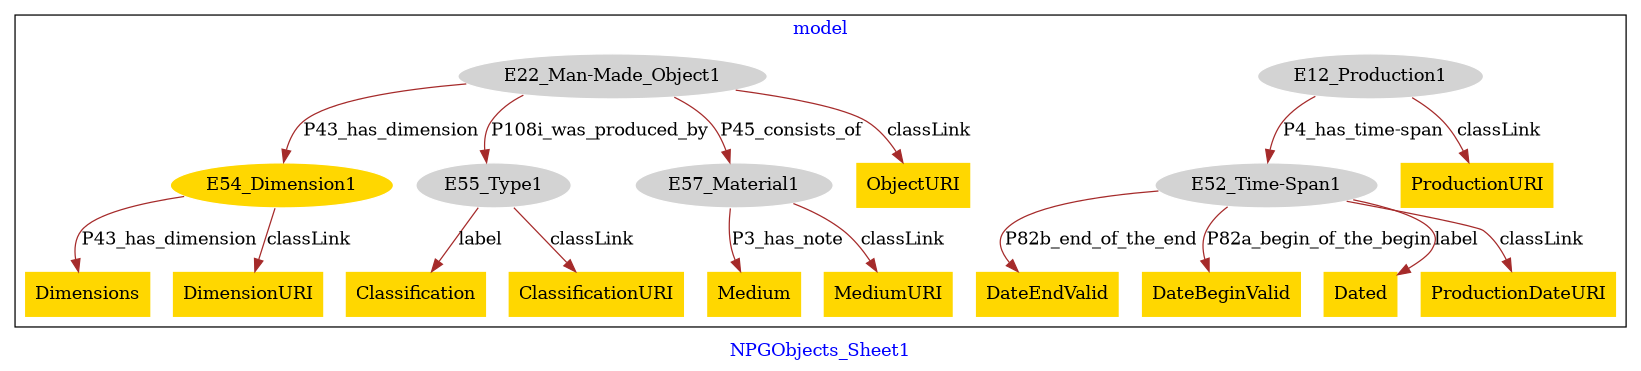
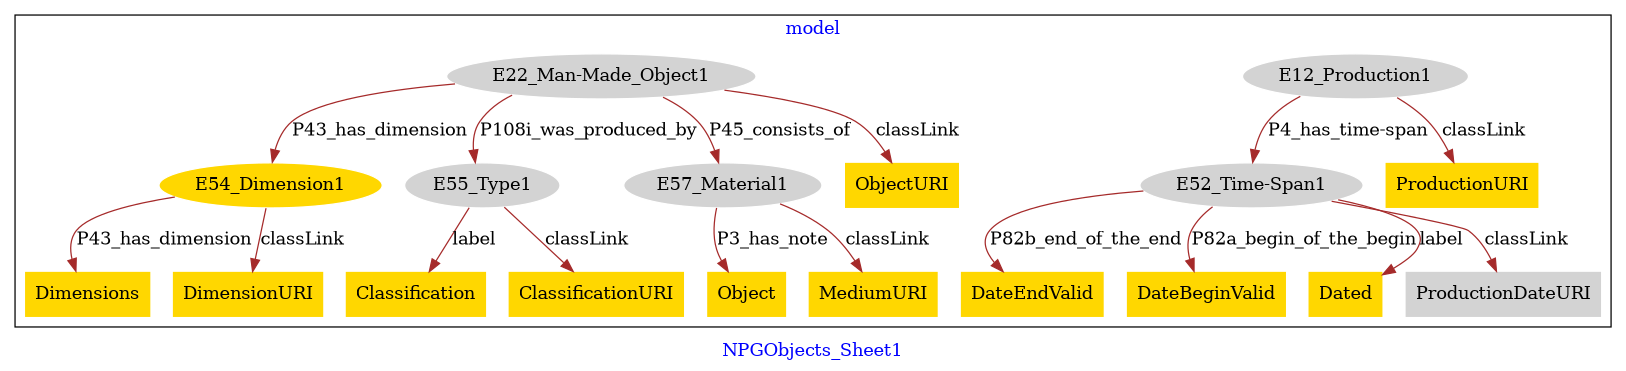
node "Medium": label "Medium" -> "Object"
node "ProductionDateURI": fillcolor gold -> lightgray
